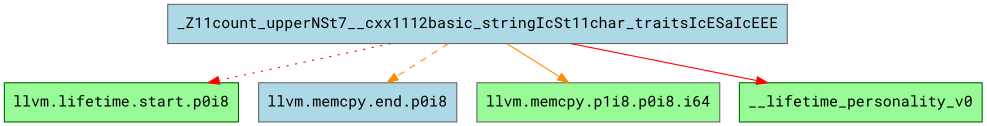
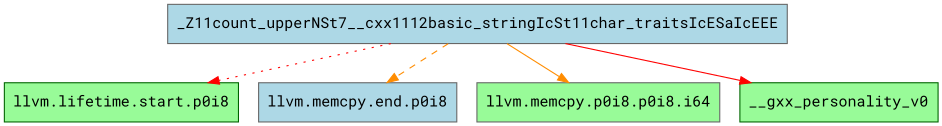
node "llvm.memcpy.p1i8.p0i8.i64": label "llvm.memcpy.p1i8.p0i8.i64" -> "llvm.memcpy.p0i8.p0i8.i64"
node "__lifetime_personality_v0": label "__lifetime_personality_v0" -> "__gxx_personality_v0"
